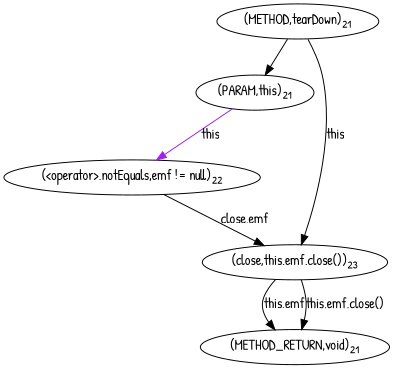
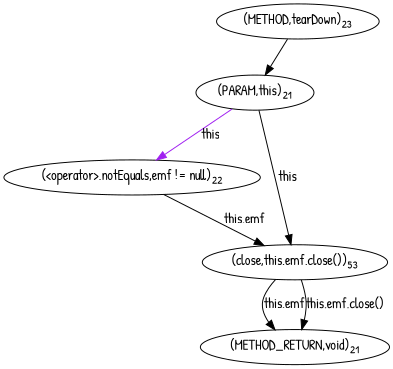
node "(METHOD,tearDown)": text "21" -> "23"
edge "(METHOD,tearDown)" -> "(close,this.emf.close())": now "(PARAM,this)" -> "(close,this.emf.close())"
edge "(<operator>.notEquals,emf != null)" -> "(close,this.emf.close())": label "close.emf" -> "this.emf"
node "(close,this.emf.close())": text "23" -> "53"
